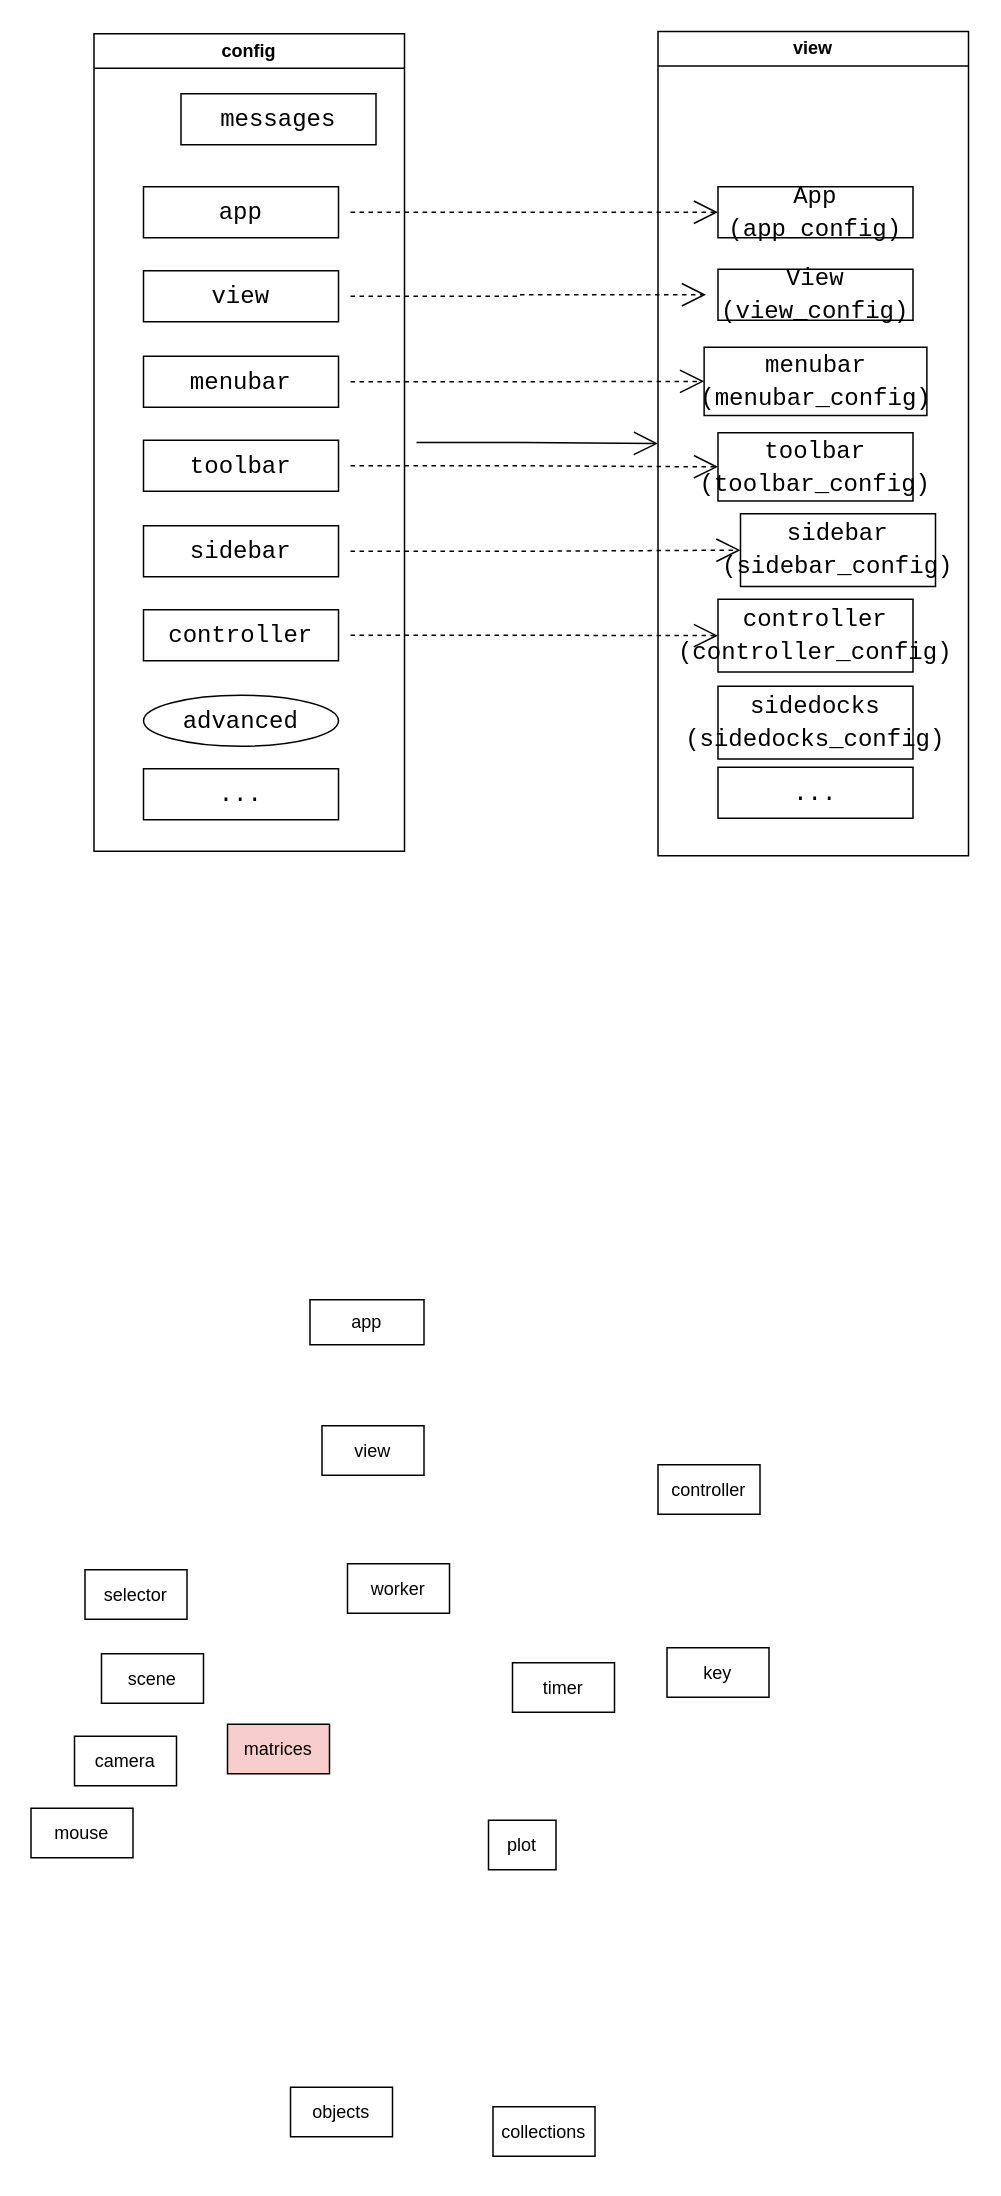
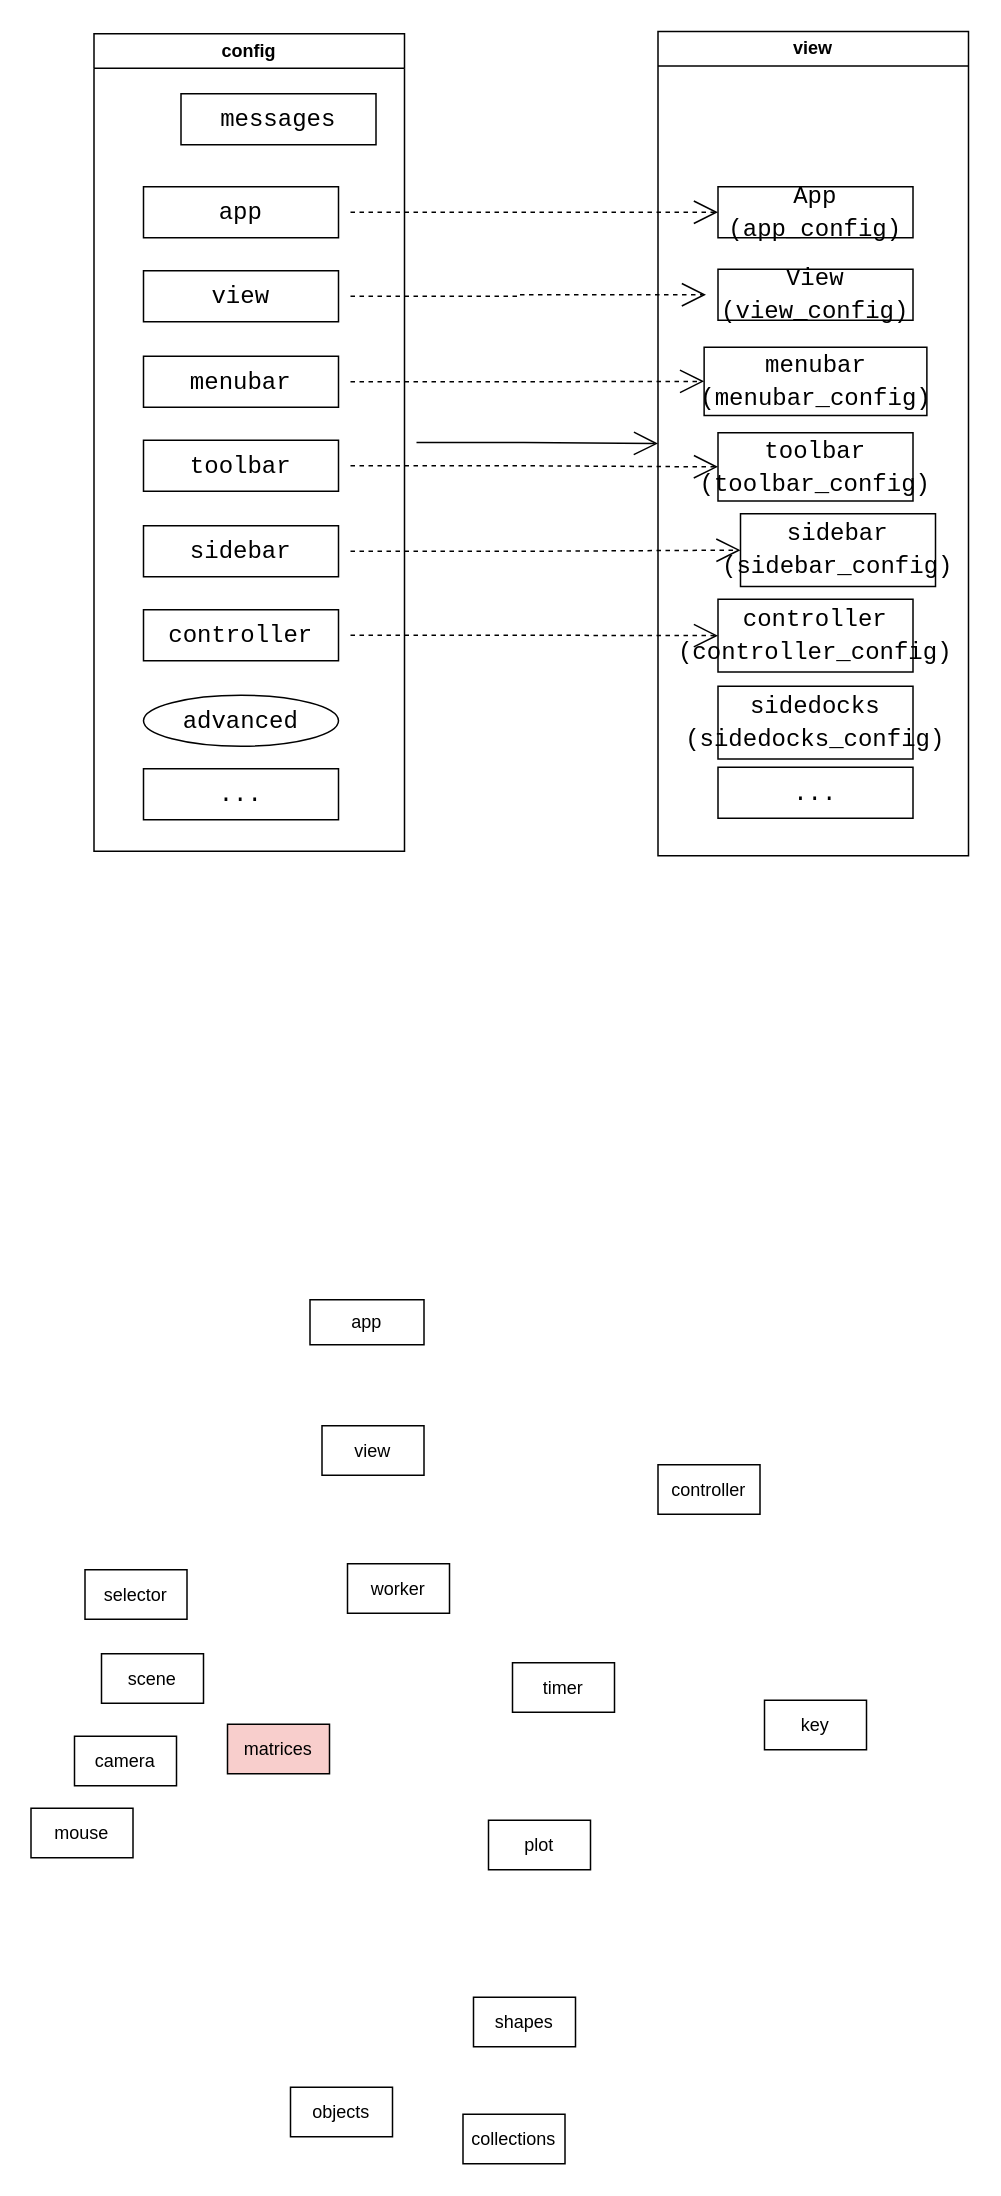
node "key": moved (718, 1673) -> (815, 1725)
node "plot": size 68x50 -> 102x50
node "shapes": added
node "collections": moved (544, 2132) -> (514, 2139)
